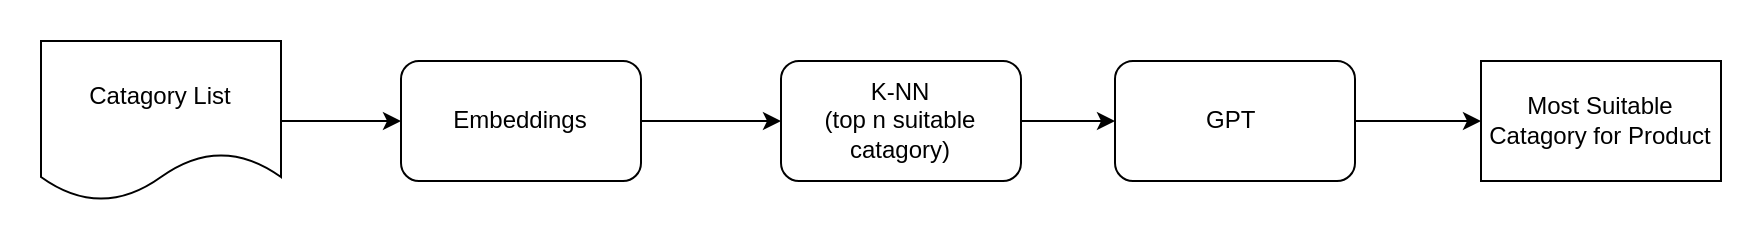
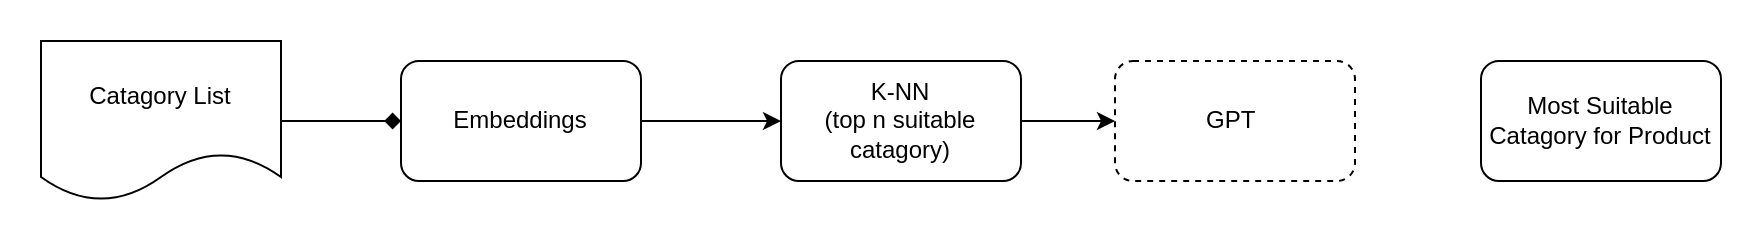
edge "Catagory List" -> "Embeddings": arrowhead classic -> diamond
node "GPT": style solid -> dashed
edge "GPT" -> "Most Suitable Catagory for Product": removed
node "Most Suitable Catagory for Product": shape rectangle -> rounded rectangle
